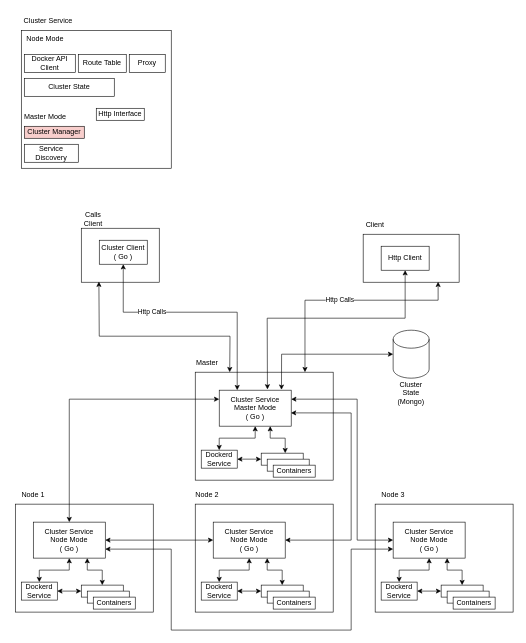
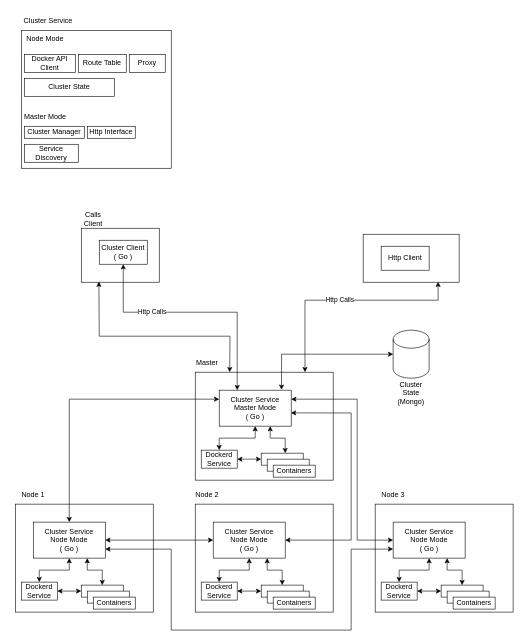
node "Http Interface": moved (120, 114) -> (111, 132)
node "Cluster Manager": fillcolor #f8cecc -> #ffffff
node "Client": removed
edge "Http Client" -- "Cluster Service Master Mode ( Go )": removed
